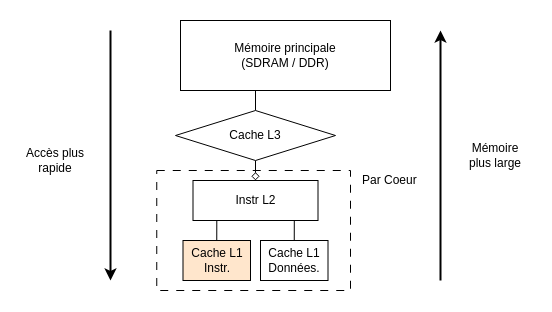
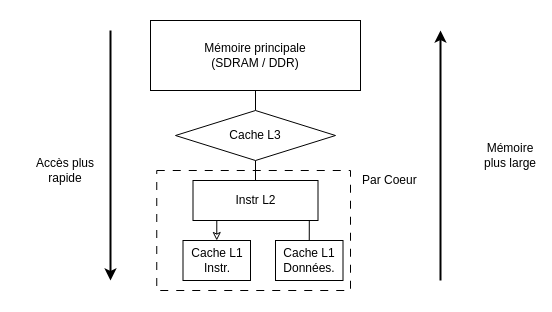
node "Mémoire principale (SDRAM / DDR)": moved (286, 56) -> (256, 56)
node "Mémoire plus large": moved (496, 156) -> (511, 156)
node "Accès plus rapide": moved (56, 161) -> (66, 171)
edge "Cache L3" -> "Instr L2": arrowhead diamond -> none
edge "Instr L2" -- "Cache L1 Instr.": arrowhead none -> classic
node "Cache L1 Instr.": fillcolor #ffe6cc -> #ffffff
node "Cache L1 Données.": moved (294, 261) -> (309, 261)
